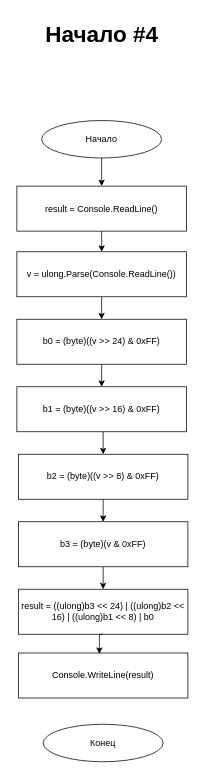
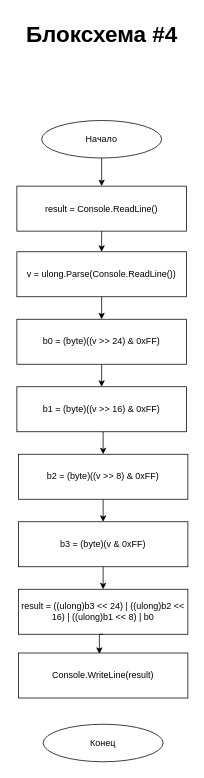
node "Начало #4": label "Начало #4" -> "Блоксхема #4"
